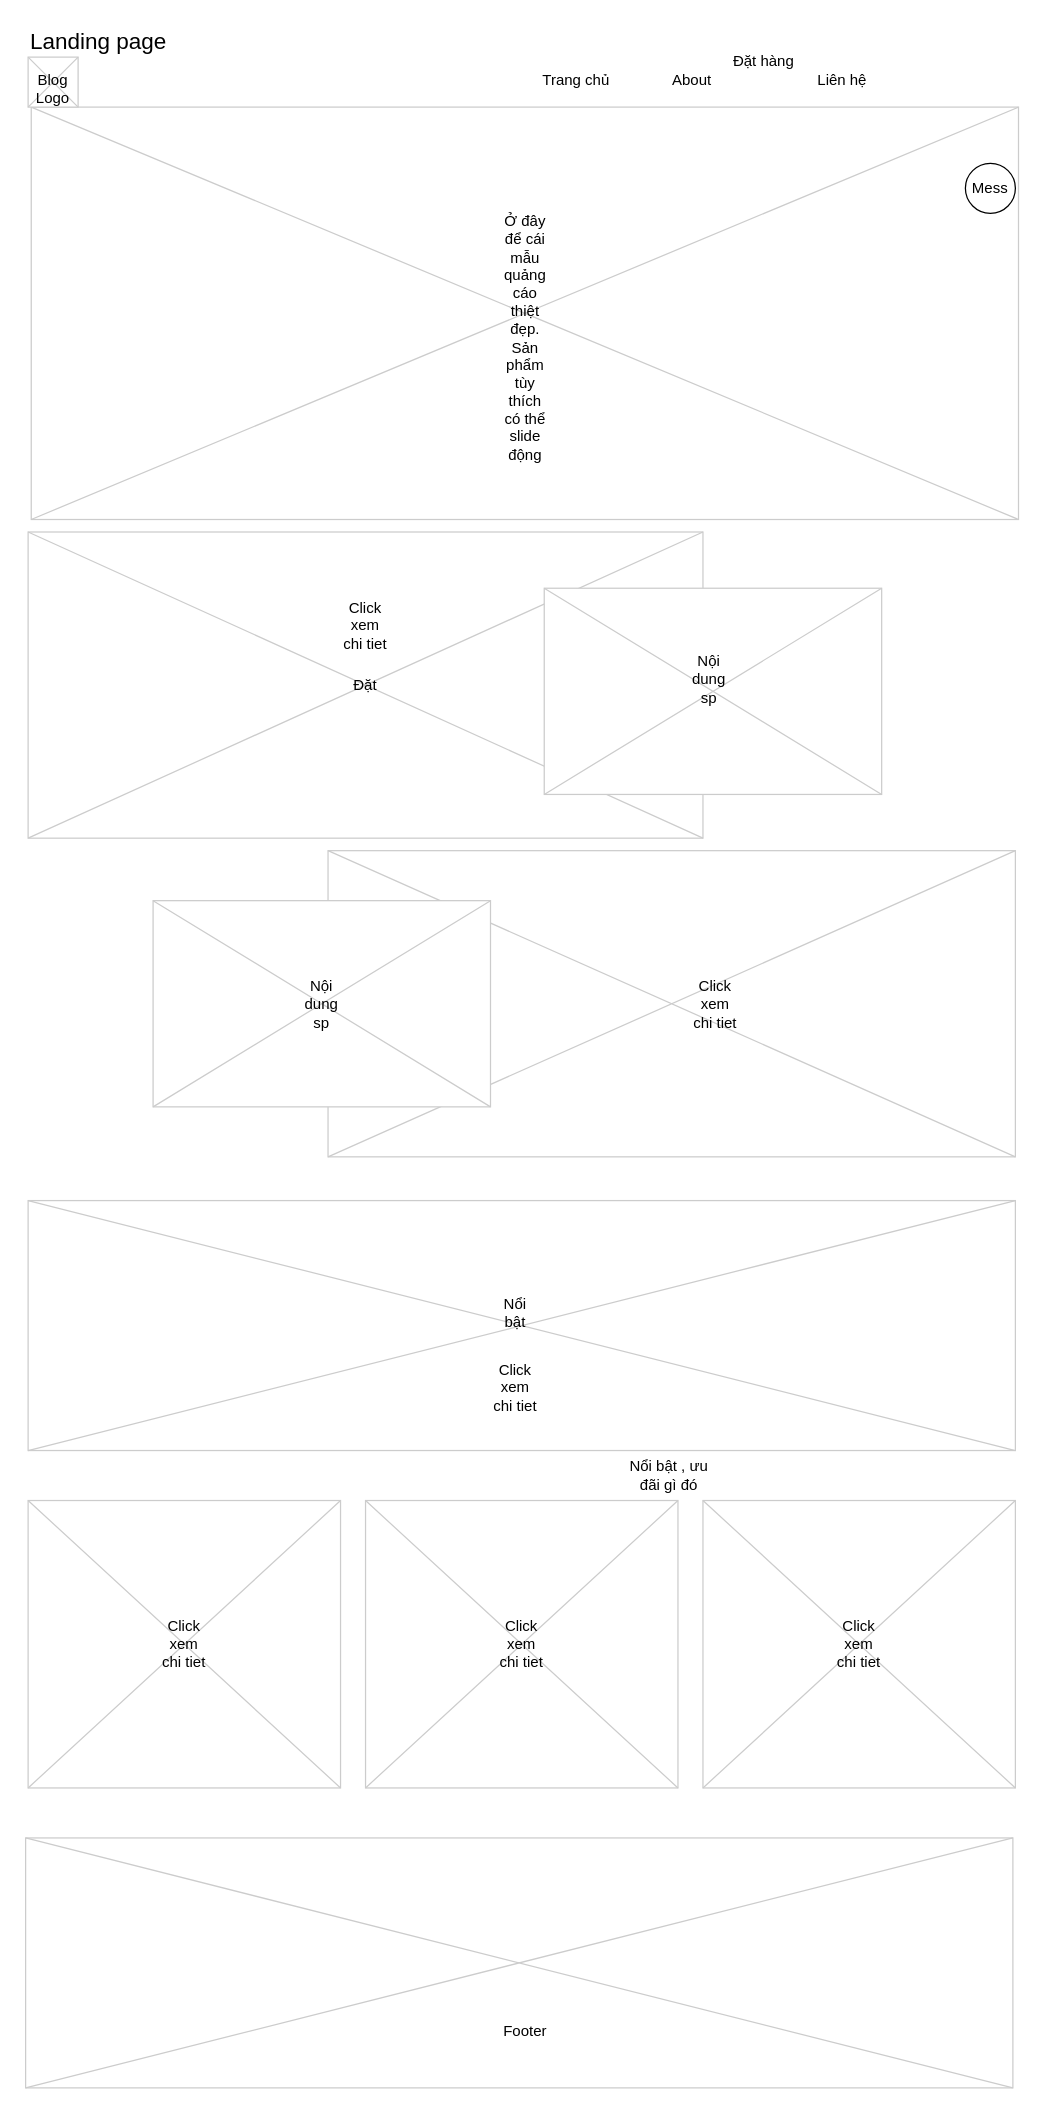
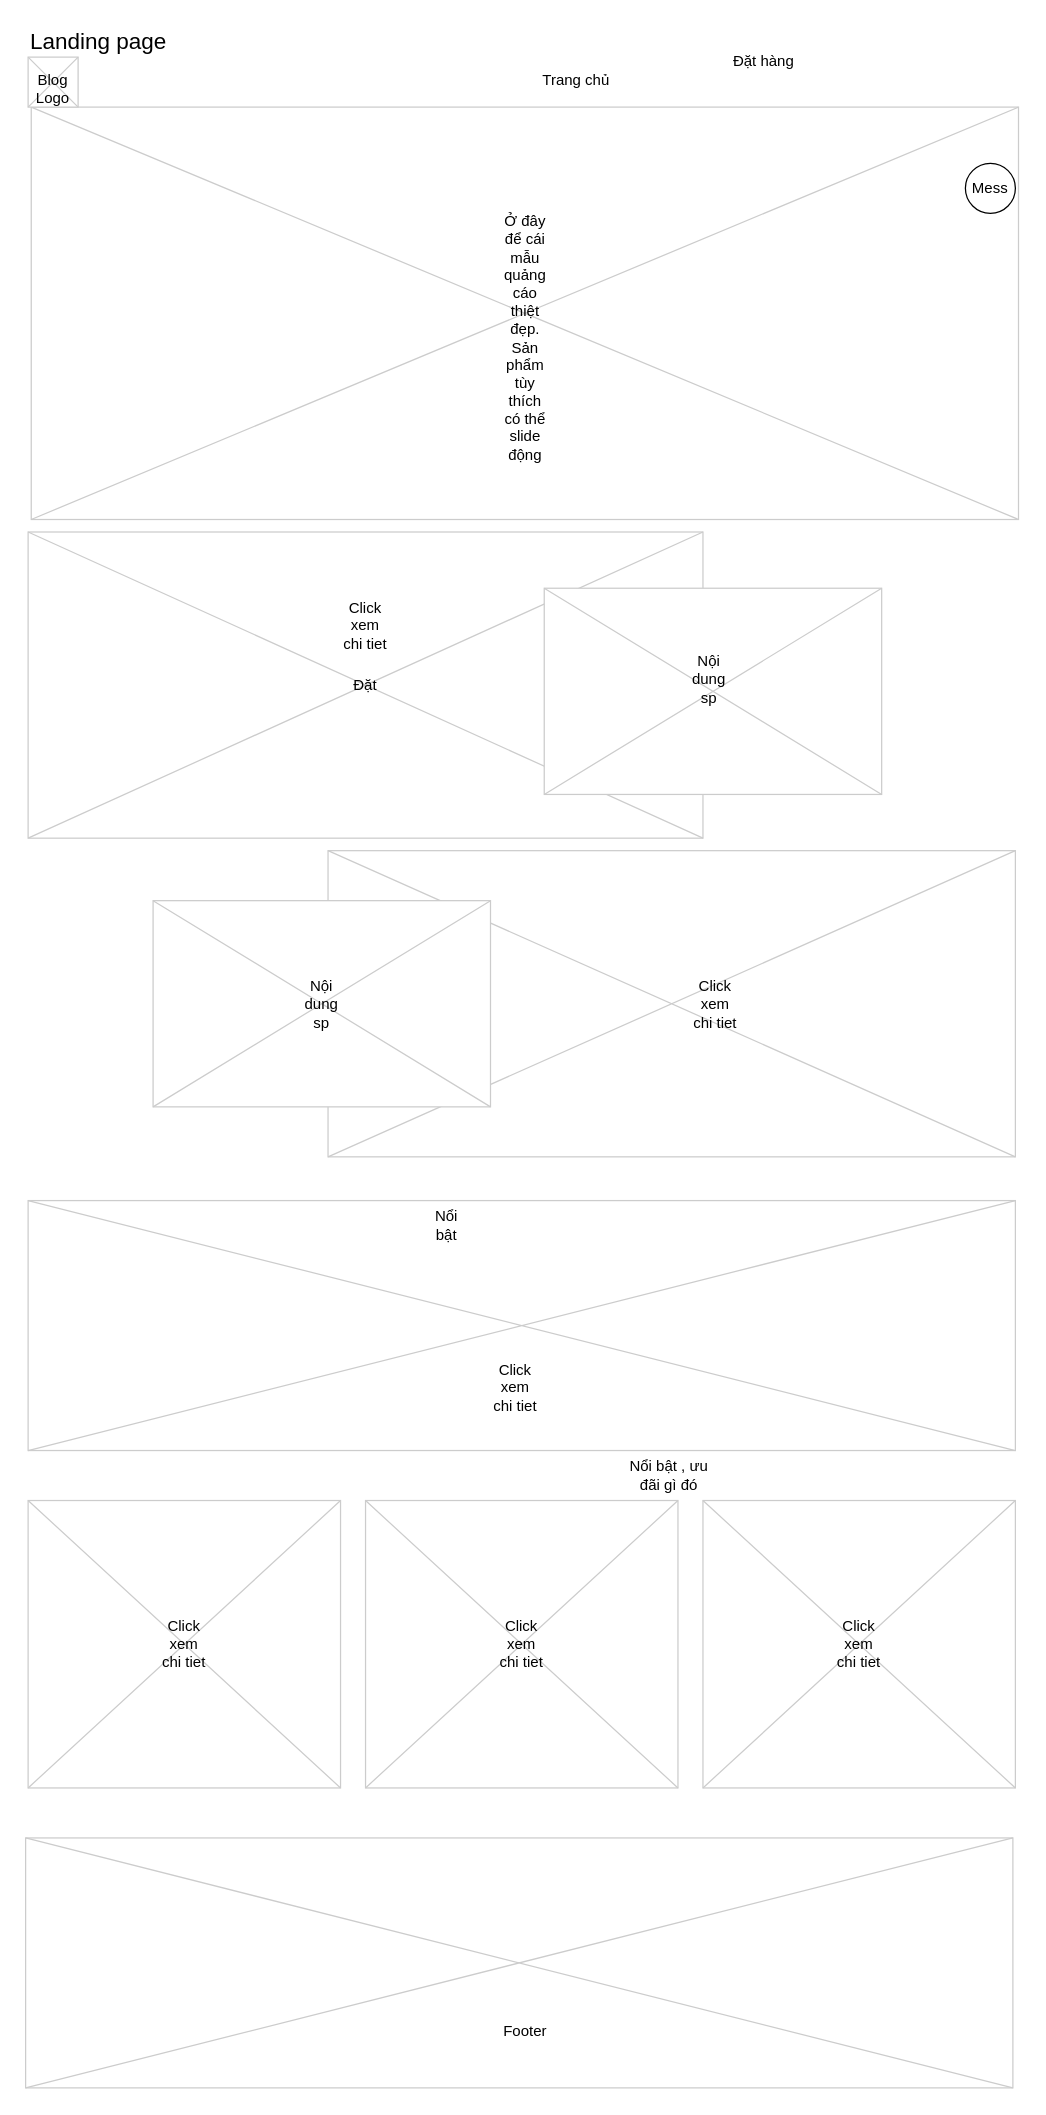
node "About": removed
node "Liên hệ": removed
node "Nổi bật": moved (516, 1313) -> (447, 1226)
